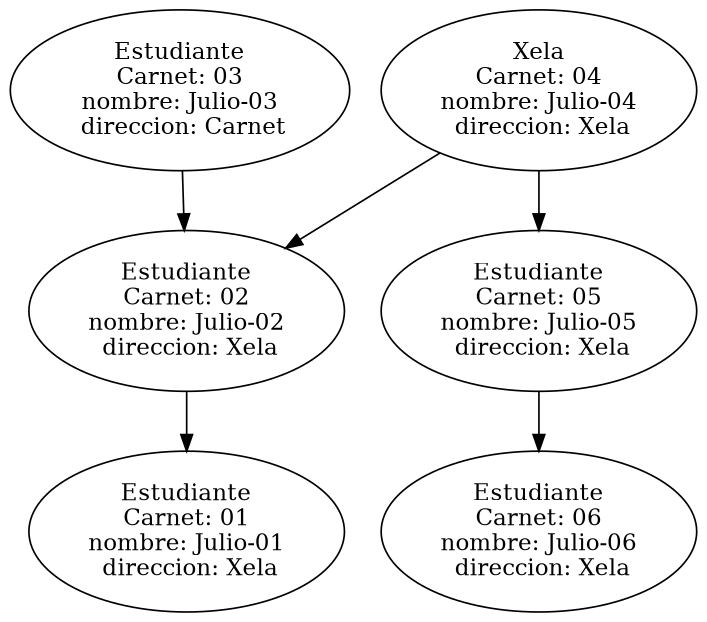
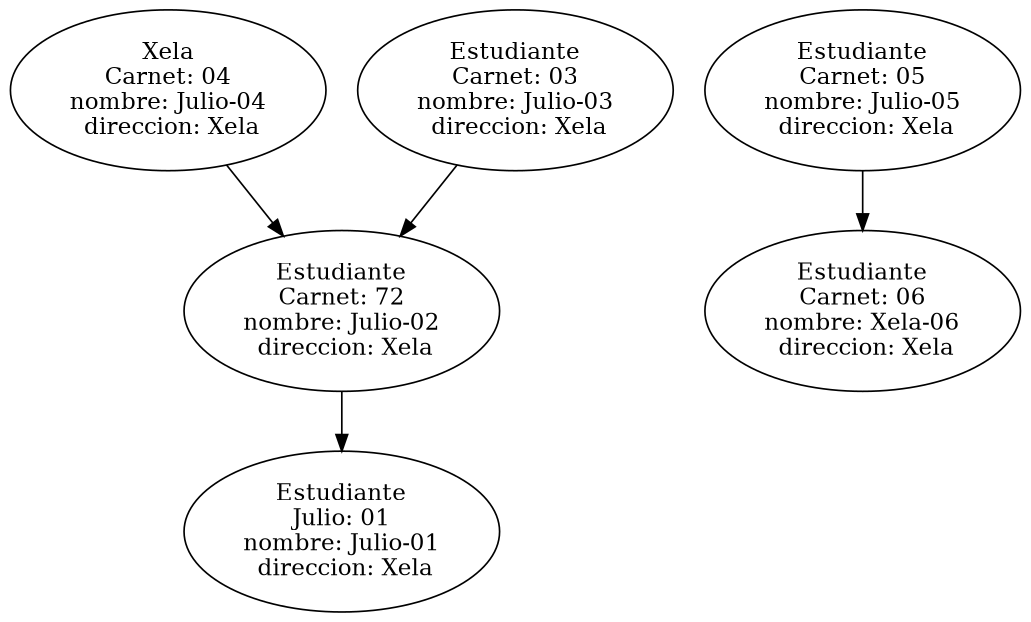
node "Estudiante Carnet: 03 nombre: Julio-03 direccion: Carnet": label "Estudiante Carnet: 03 nombre: Julio-03 direccion: Carnet" -> "Estudiante Carnet: 03 nombre: Julio-03 direccion: Xela"
edge "Xela Carnet: 04 nombre: Julio-04 direccion: Xela" -> "Estudiante Carnet: 05 nombre: Julio-05 direccion: Xela": removed
node "Estudiante Carnet: 02 nombre: Julio-02 direccion: Xela": label "Estudiante Carnet: 02 nombre: Julio-02 direccion: Xela" -> "Estudiante Carnet: 72 nombre: Julio-02 direccion: Xela"
node "Estudiante Carnet: 01 nombre: Julio-01 direccion: Xela": label "Estudiante Carnet: 01 nombre: Julio-01 direccion: Xela" -> "Estudiante Julio: 01 nombre: Julio-01 direccion: Xela"
node "Estudiante Carnet: 06 nombre: Julio-06 direccion: Xela": label "Estudiante Carnet: 06 nombre: Julio-06 direccion: Xela" -> "Estudiante Carnet: 06 nombre: Xela-06 direccion: Xela"
